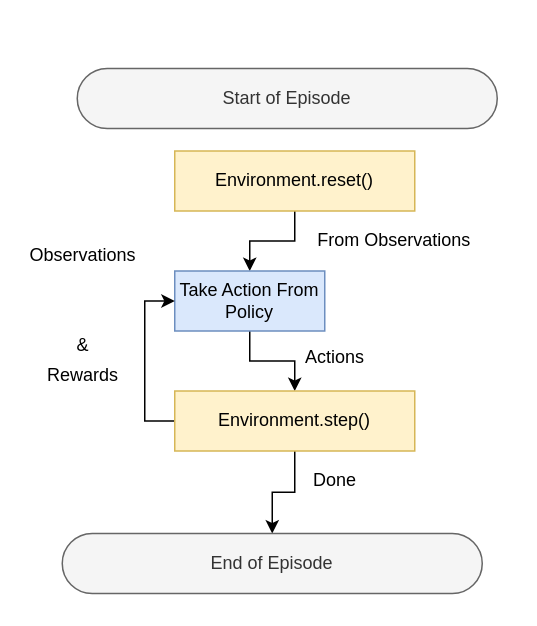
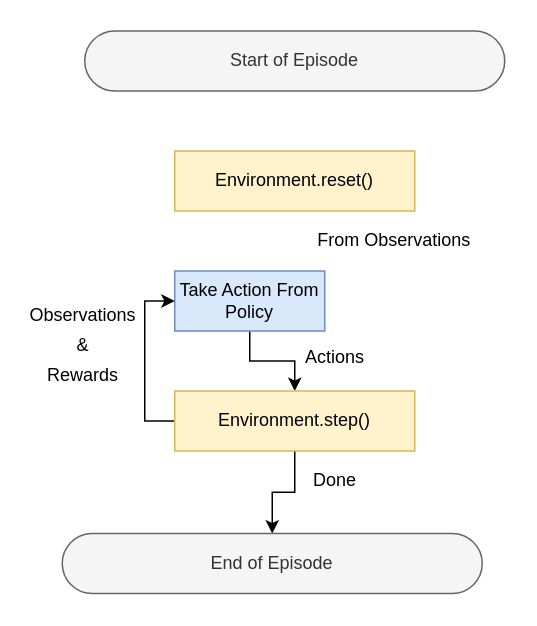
node "Start of Episode": moved (287, 98) -> (295, 61)
edge "Environment.reset()" -> "Take Action From Policy": removed
node "Observations": moved (83, 256) -> (83, 316)
